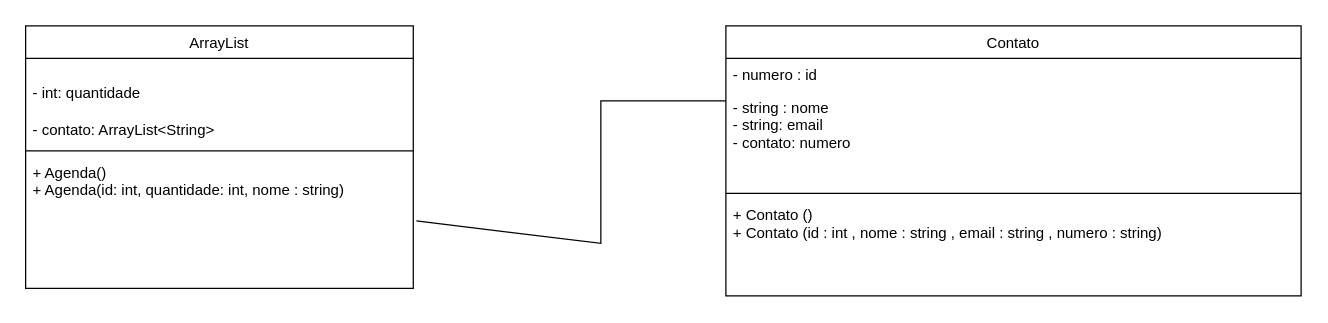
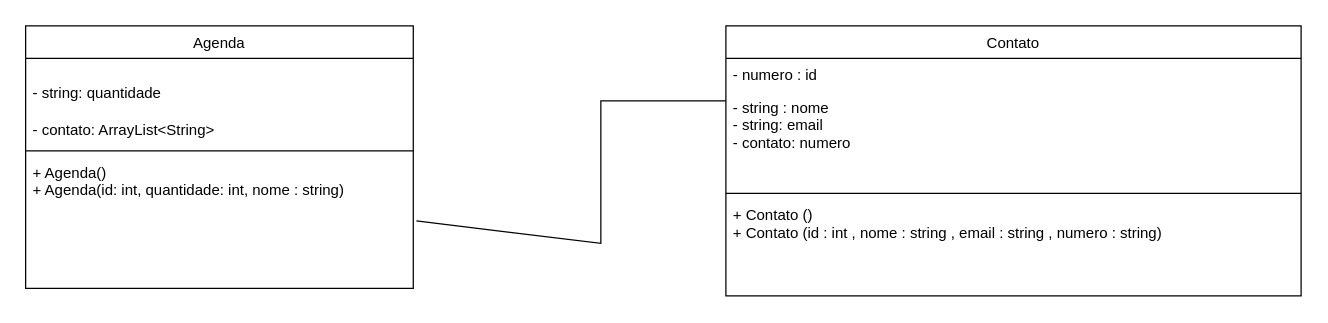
node "ArrayList": label "ArrayList" -> "Agenda"
node "- int: quantidade": label "- int: quantidade" -> "- string: quantidade"
